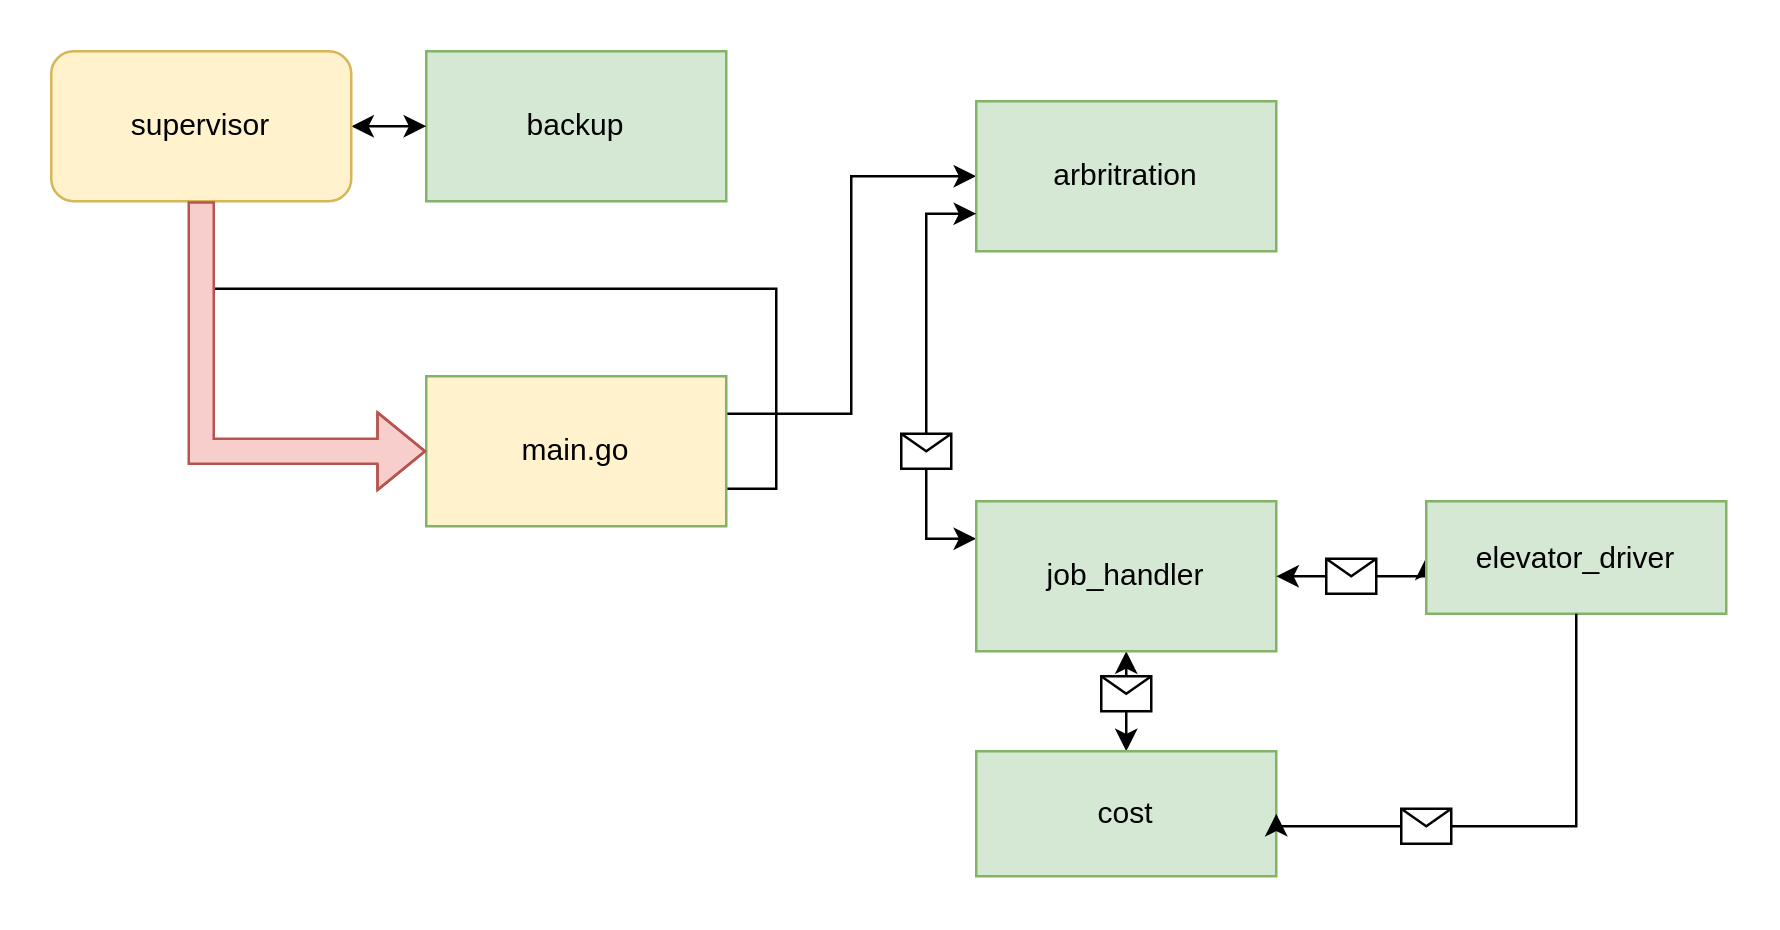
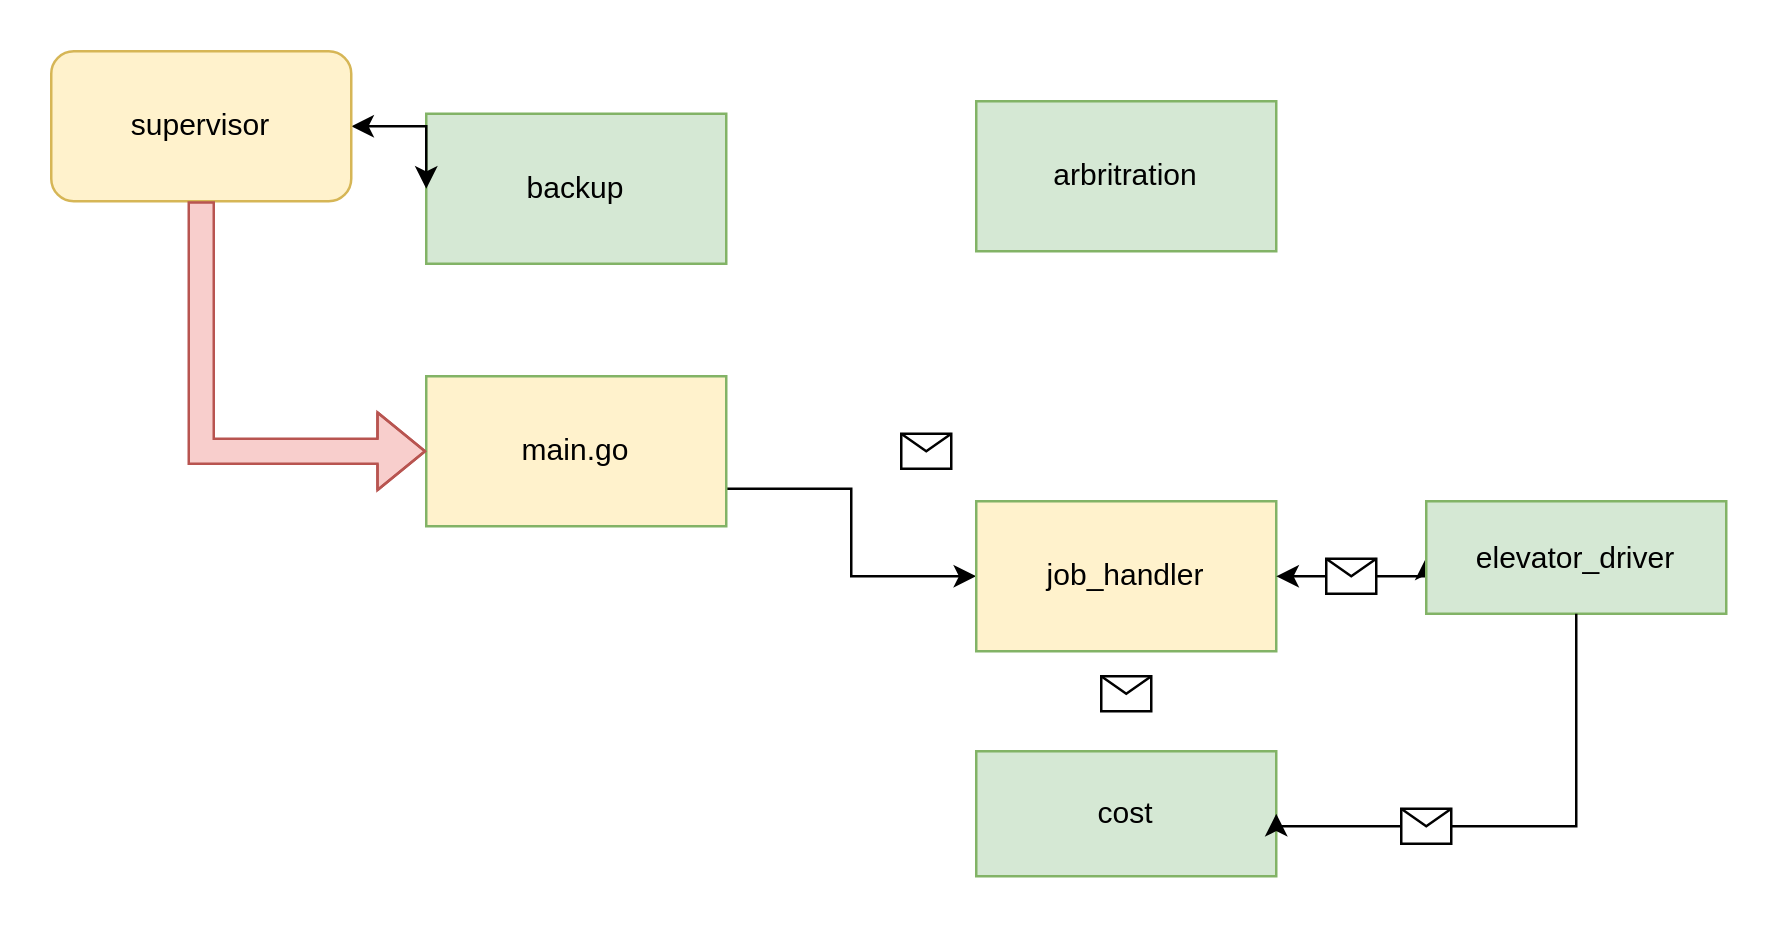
node "backup": moved (576, 126) -> (576, 189)
edge "main.go" -> "arbritration": removed
edge "main.go" -> "supervisor": now "main.go" -> "job_handler"
edge "arbritration" -- "job_handler": removed
node "job_handler": fillcolor #d5e8d4 -> #fff2cc
edge "job_handler" -- "cost": removed
